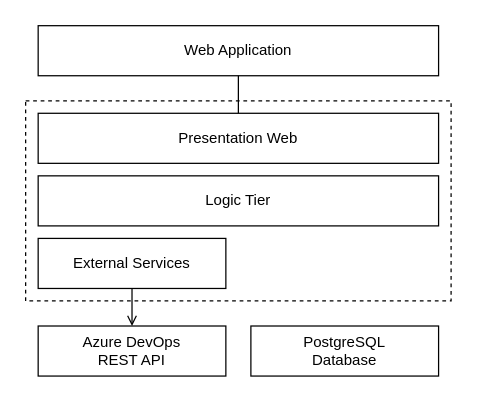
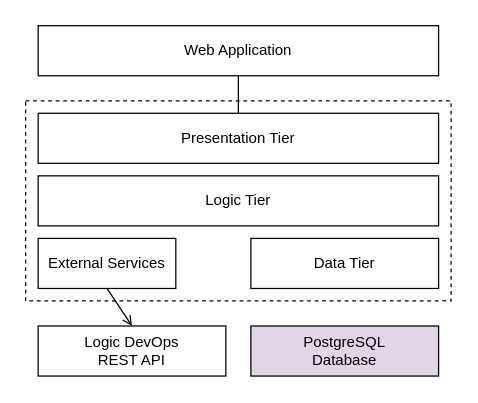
node "Presentation Web": label "Presentation Web" -> "Presentation Tier"
node "External Services": size 188x50 -> 138x50
node "Data Tier": added
node "Azure DevOps REST API": label "Azure DevOps REST API" -> "Logic DevOps REST API"
node "PostgreSQL Database": fillcolor #ffffff -> #e1d5e7
